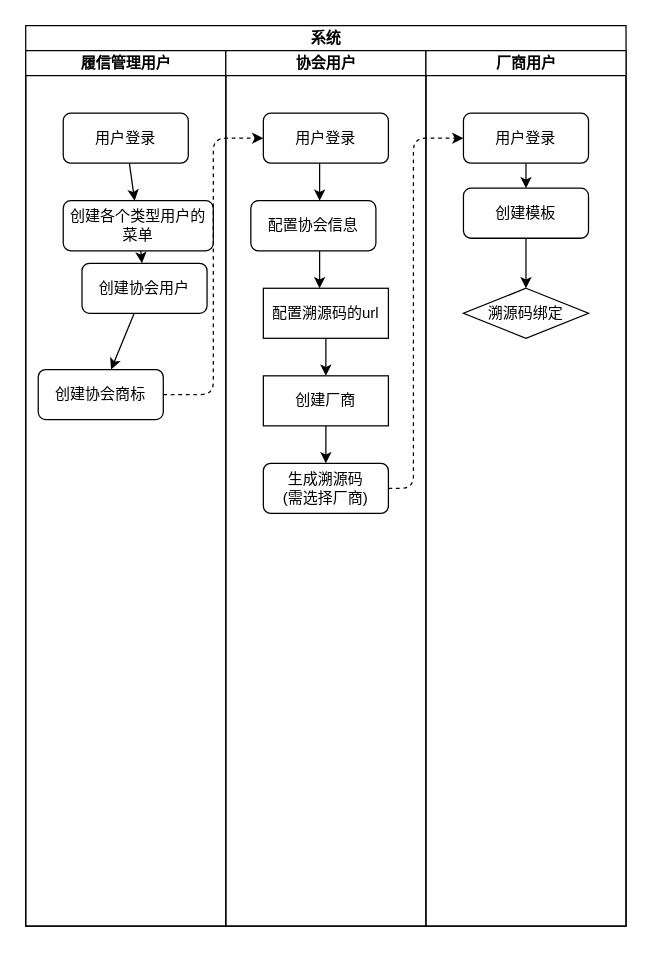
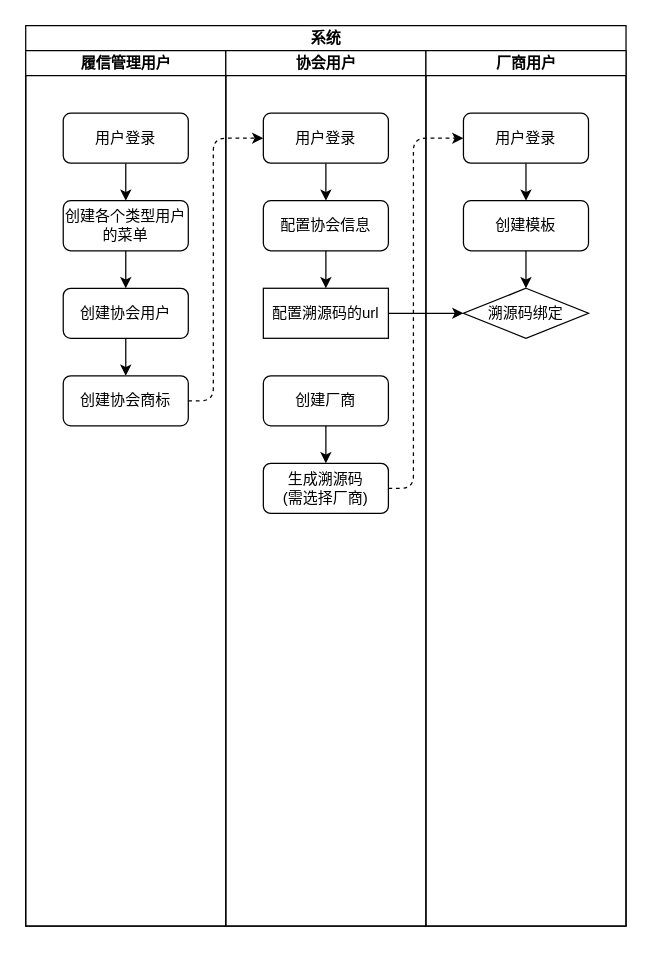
node "创建模板": moved (526, 213) -> (526, 226)
node "创建各个类型用户的菜单": size 150x50 -> 125x50
node "配置协会信息": moved (313, 226) -> (326, 226)
node "创建协会用户": moved (144, 288) -> (126, 313)
edge "配置溯源码的url" -> "创建厂商": now "配置溯源码的url" -> "溯源码绑定"
node "创建协会商标": moved (101, 394) -> (126, 401)
node "创建厂商": shape rectangle -> rounded rectangle
